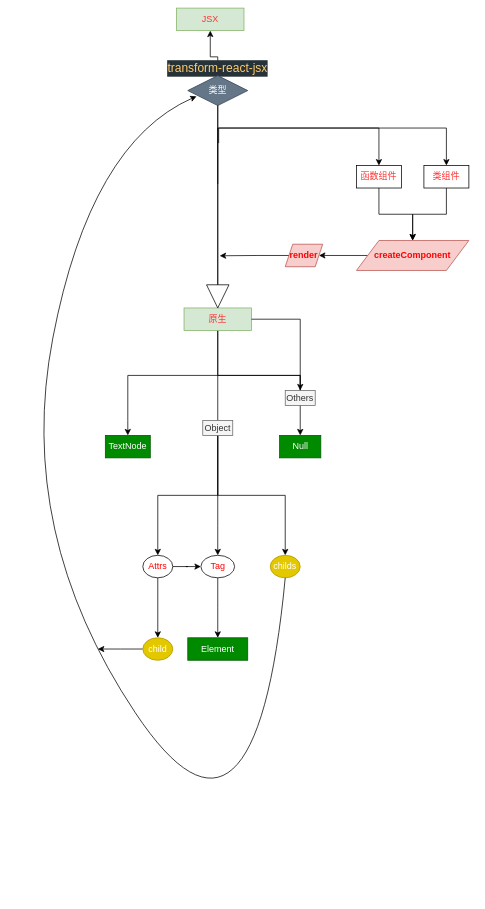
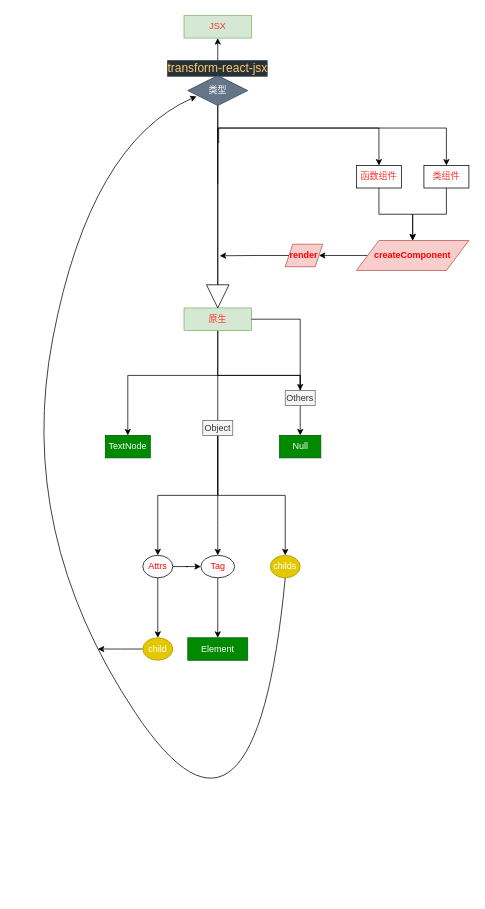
node "JSX": moved (210, 19) -> (218, 27)
